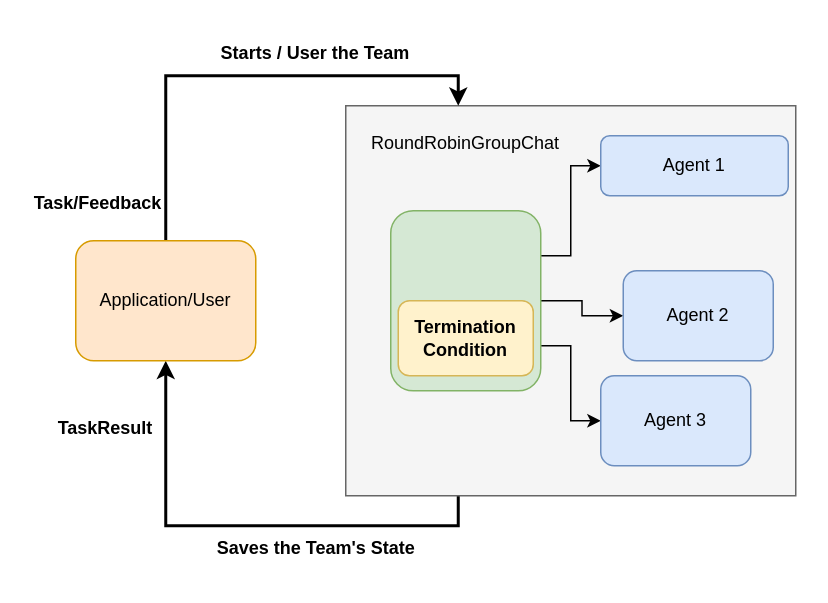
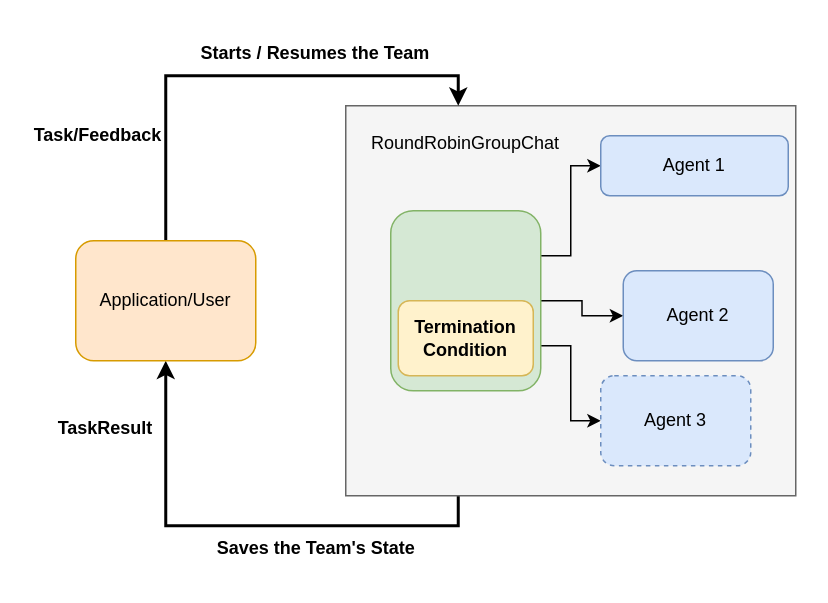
node "Starts / User the Team": label "Starts / User the Team" -> "Starts / Resumes the Team"
node "Task/Feedback": moved (98, 203) -> (98, 136)
node "Agent 3": style solid -> dashed
